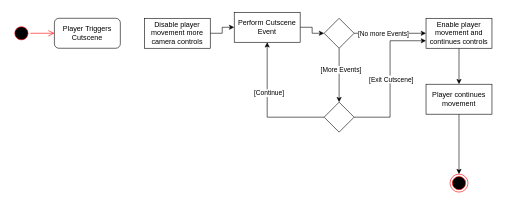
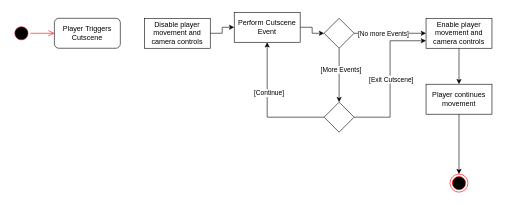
node "Disable player movement more camera controls": label "Disable player movement more camera controls" -> "Disable player movement and camera controls"
node "Enable player movement and continues controls": label "Enable player movement and continues controls" -> "Enable player movement and camera controls"
